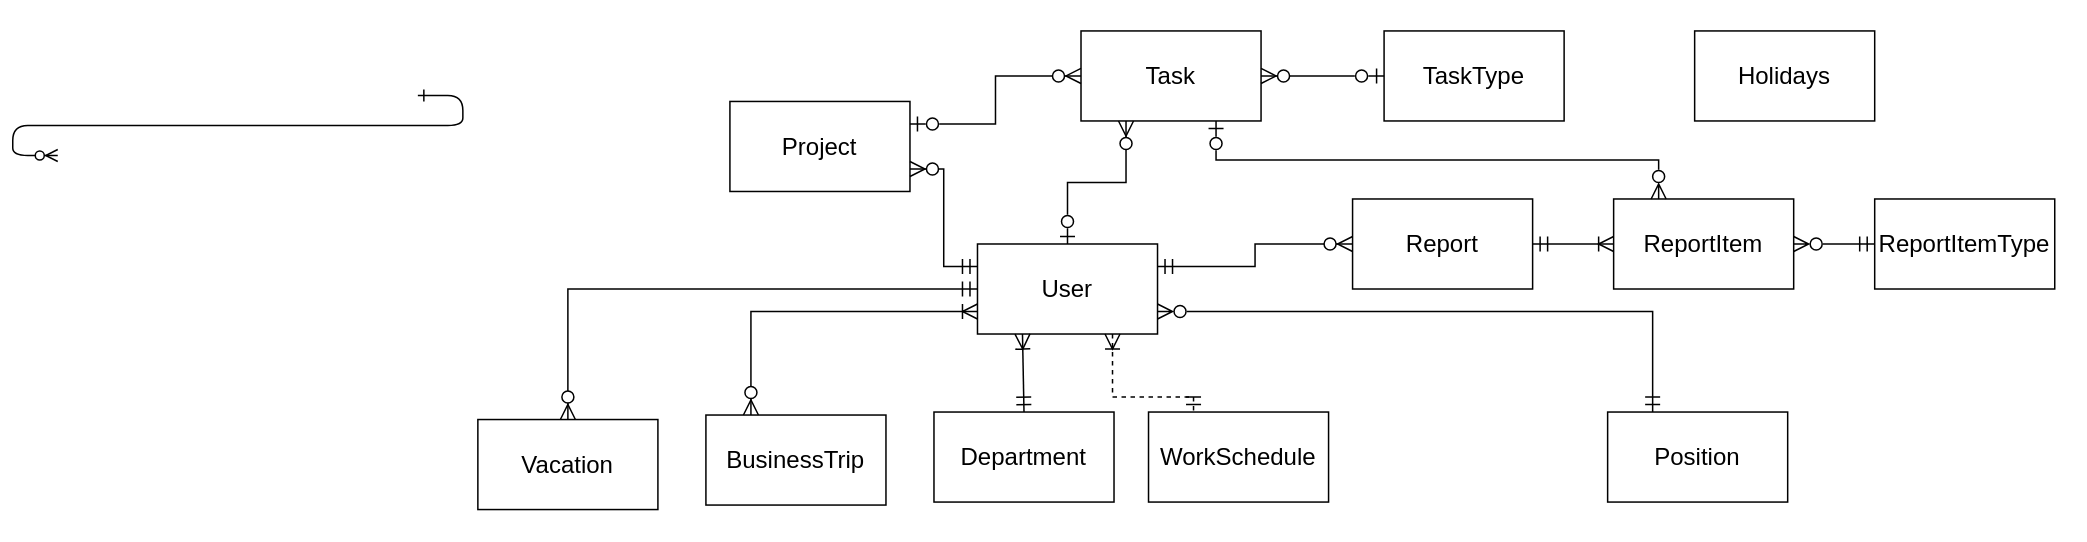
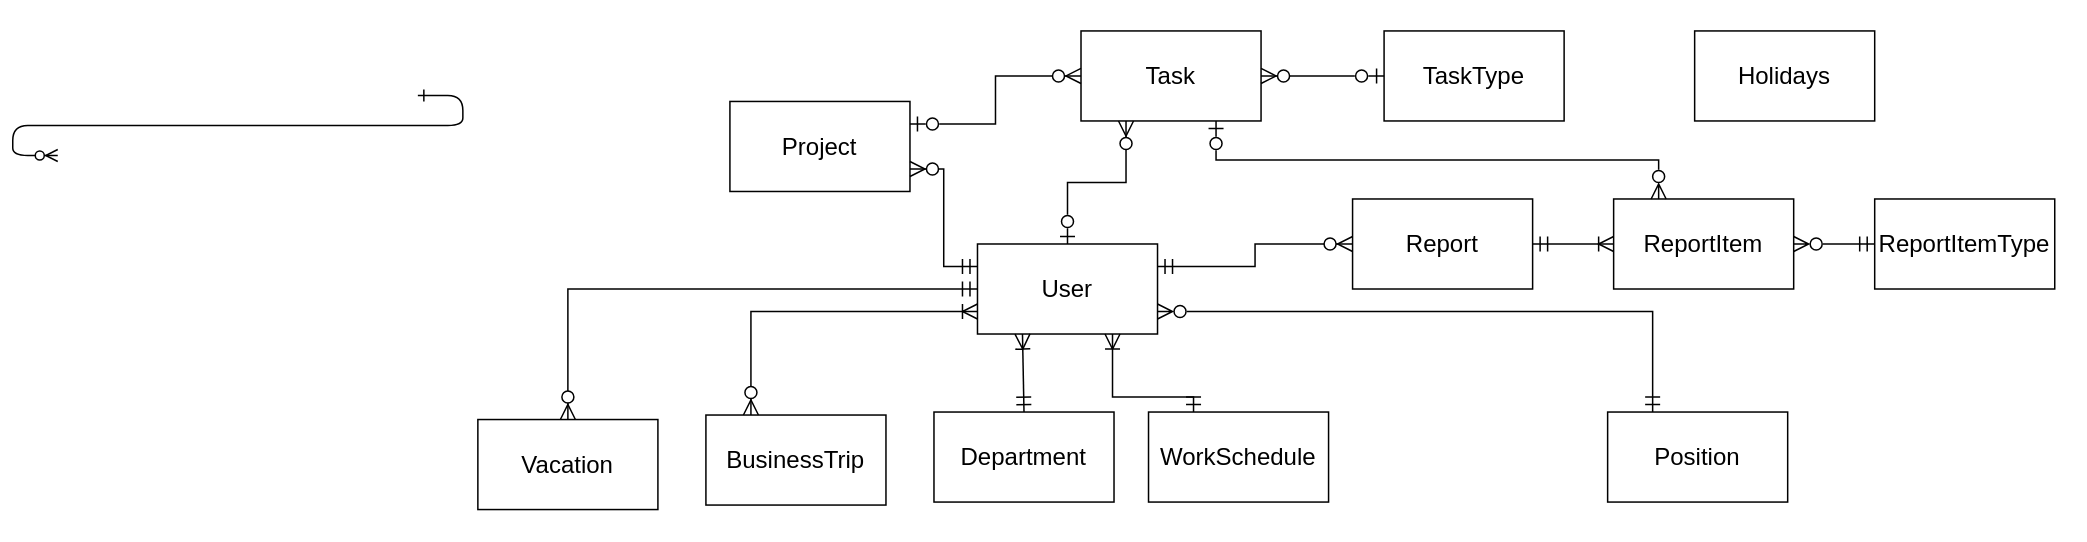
edge "User" -- "WorkSchedule": style dashed -> solid
